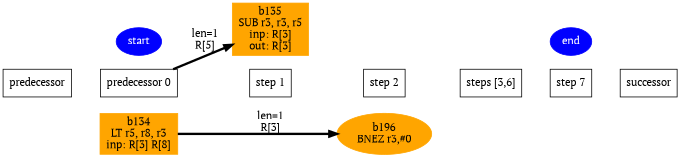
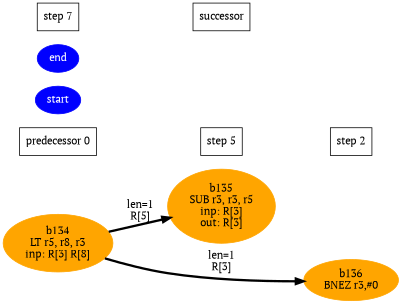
node "b135 SUB r3, r3, r5 inp: R[3] out: R[3]": shape box -> ellipse
edge "predecessor 0" -> "b135 SUB r3, r3, r5 inp: R[3] out: R[3]": now "b134 LT r5, r8, r3 inp: R[3] R[8]" -> "b135 SUB r3, r3, r5 inp: R[3] out: R[3]"
node "predecessor": removed
node "step 1": label "step 1" -> "step 5"
node "steps [3,6]": removed
node "b134 LT r5, r8, r3 inp: R[3] R[8]": shape box -> ellipse
node "b196 BNEZ r3,#0": label "b196 BNEZ r3,#0" -> "b136 BNEZ r3,#0"
